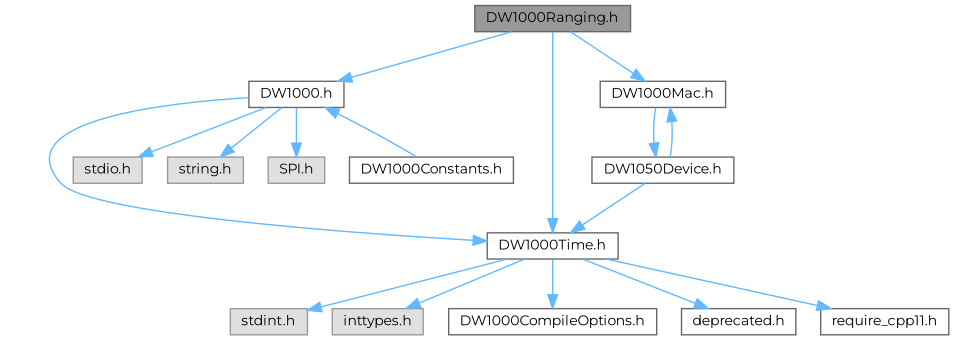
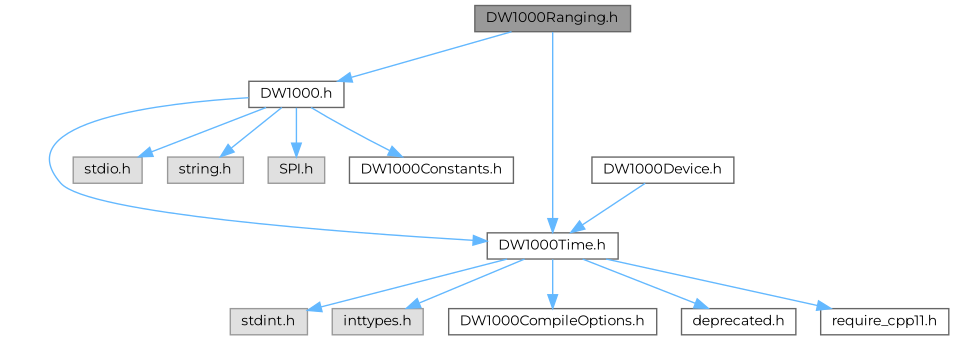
node "DW1000Mac.h": removed
edge "DW1000Constants.h" -> "DW1000.h": reversed
node "DW1050Device.h": label "DW1050Device.h" -> "DW1000Device.h"
